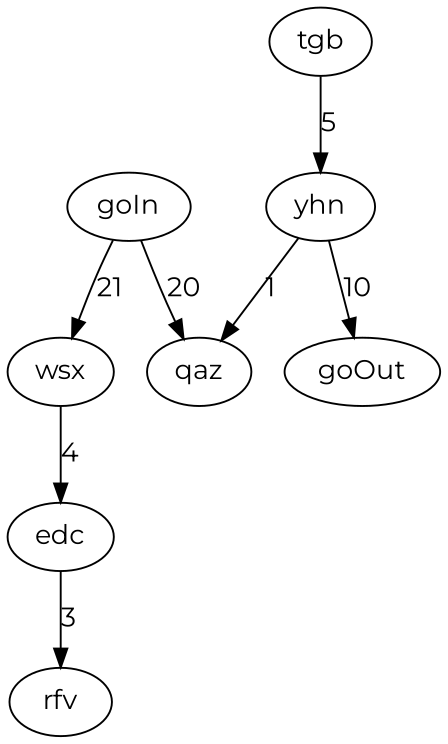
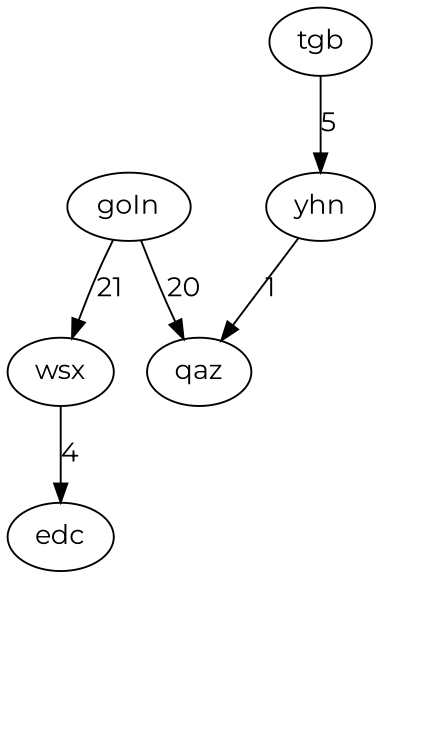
node "goOut": removed
node "rfv": removed
